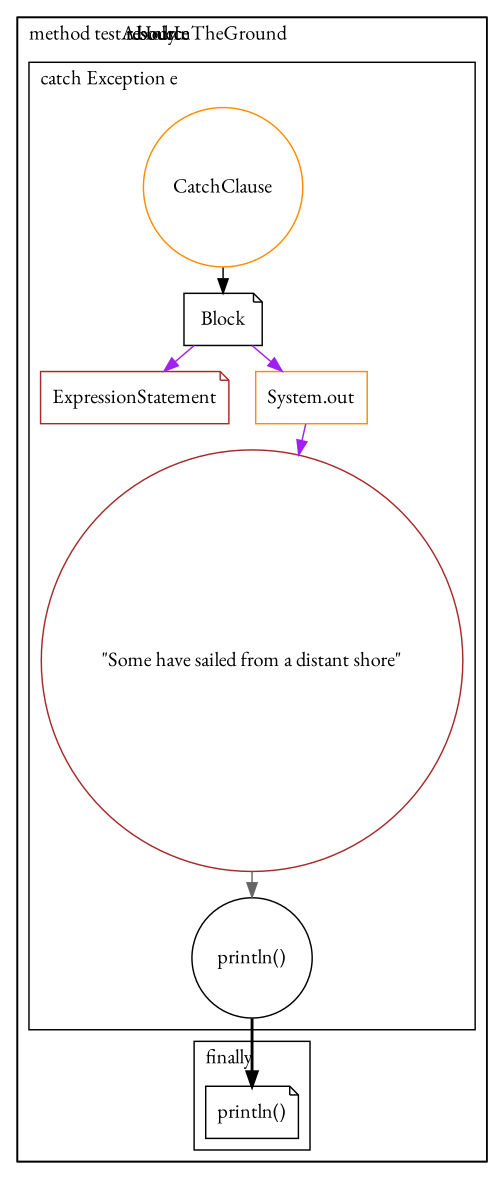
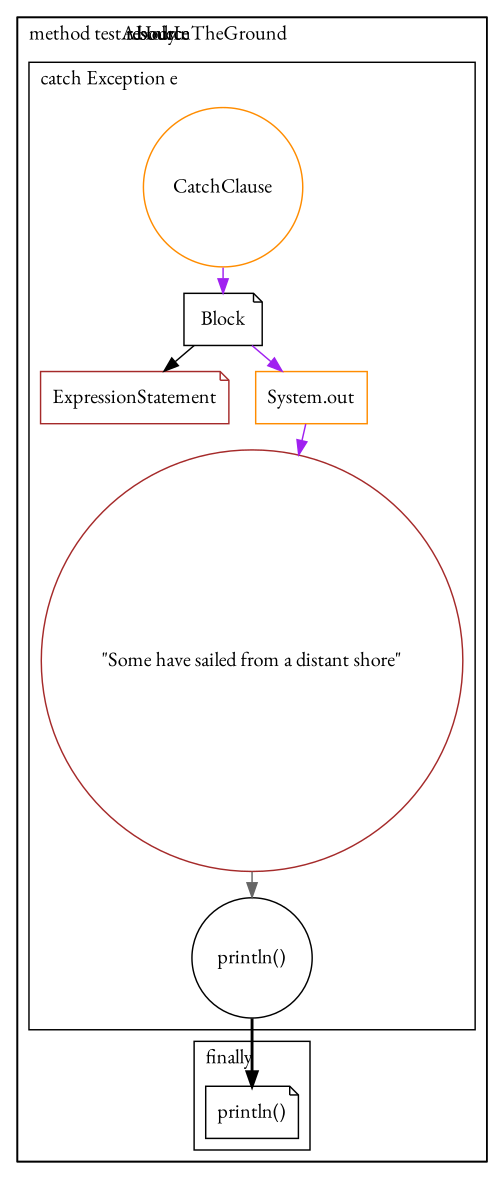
edge "CatchClause" -> "Block": color black -> purple
edge "Block" -> "ExpressionStatement": color purple -> black
